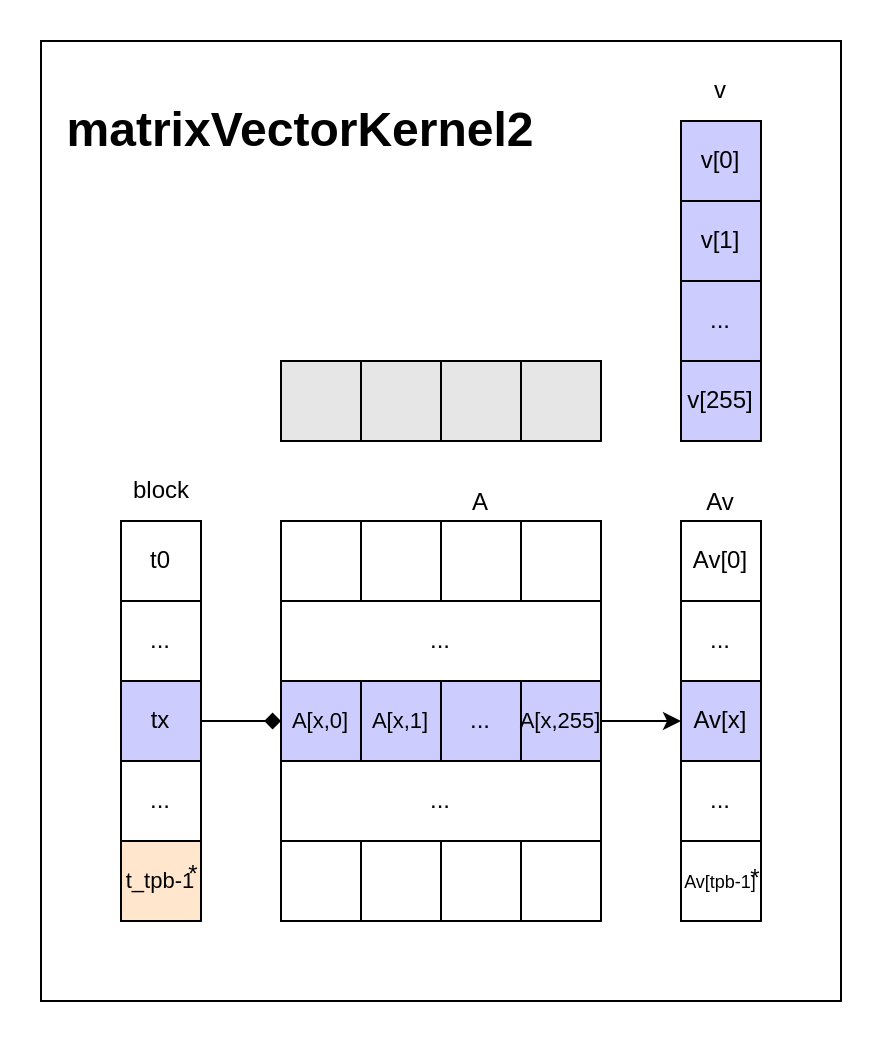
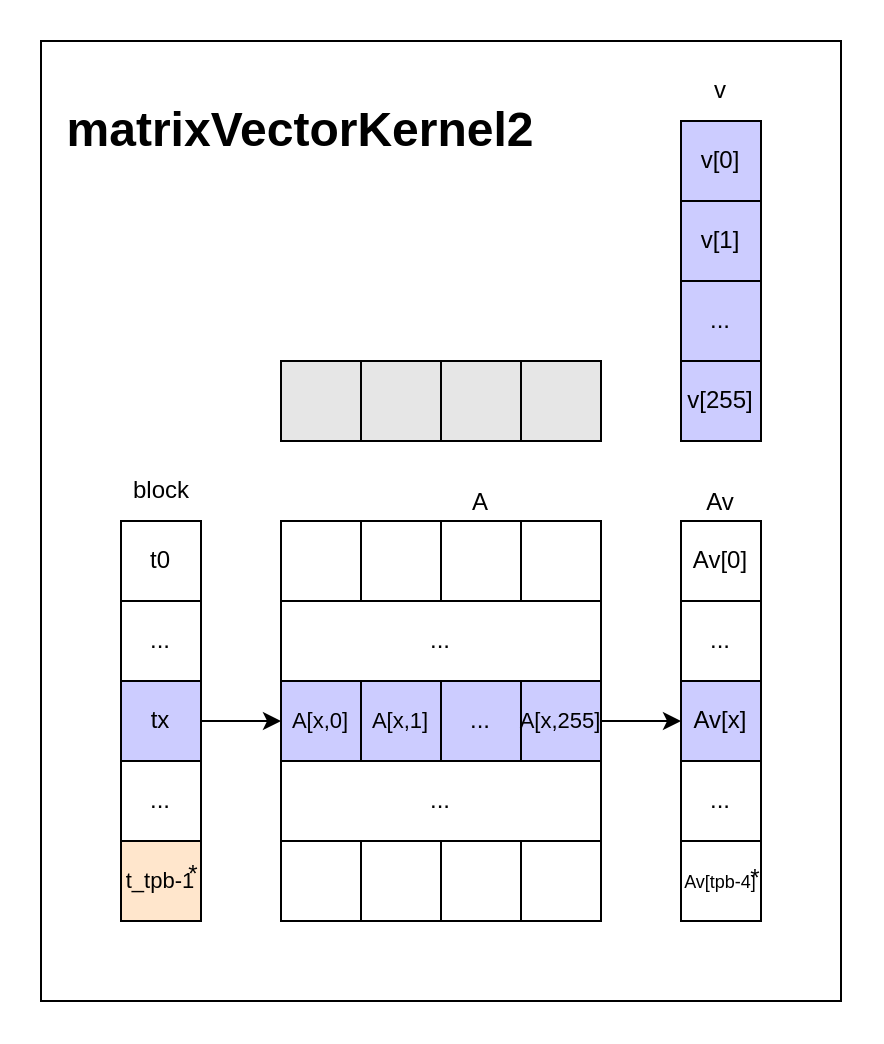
edge "tx" -> "A[x,0]": arrowhead diamond -> classic
node "Av[tpb-1]": label "Av[tpb-1]" -> "Av[tpb-4]"
